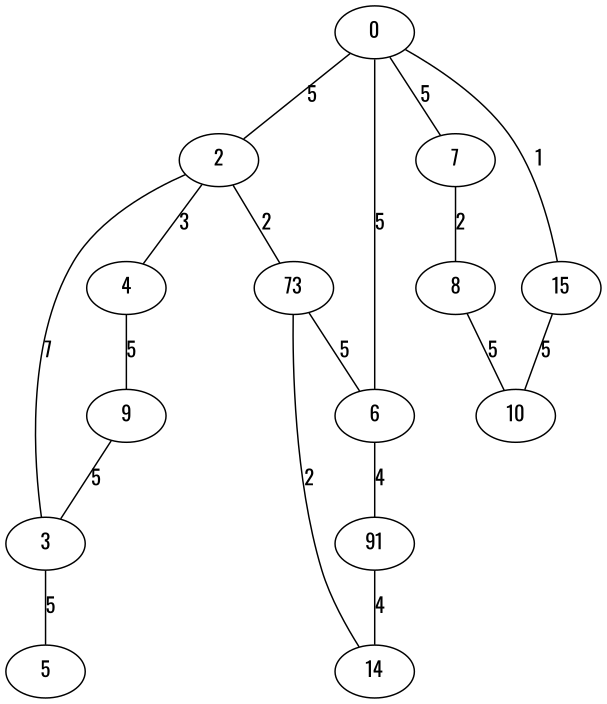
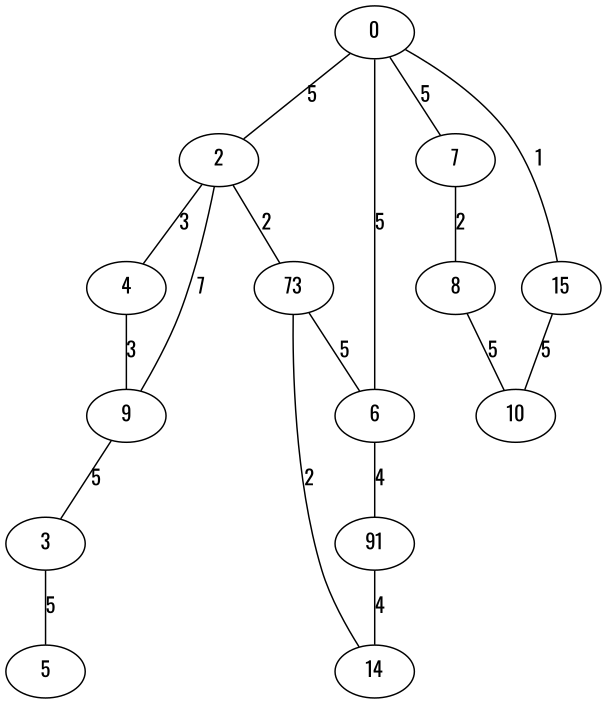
edge "2" -- "3": now "2" -- "9"
edge "4" -- "9": label "5" -> "3"
